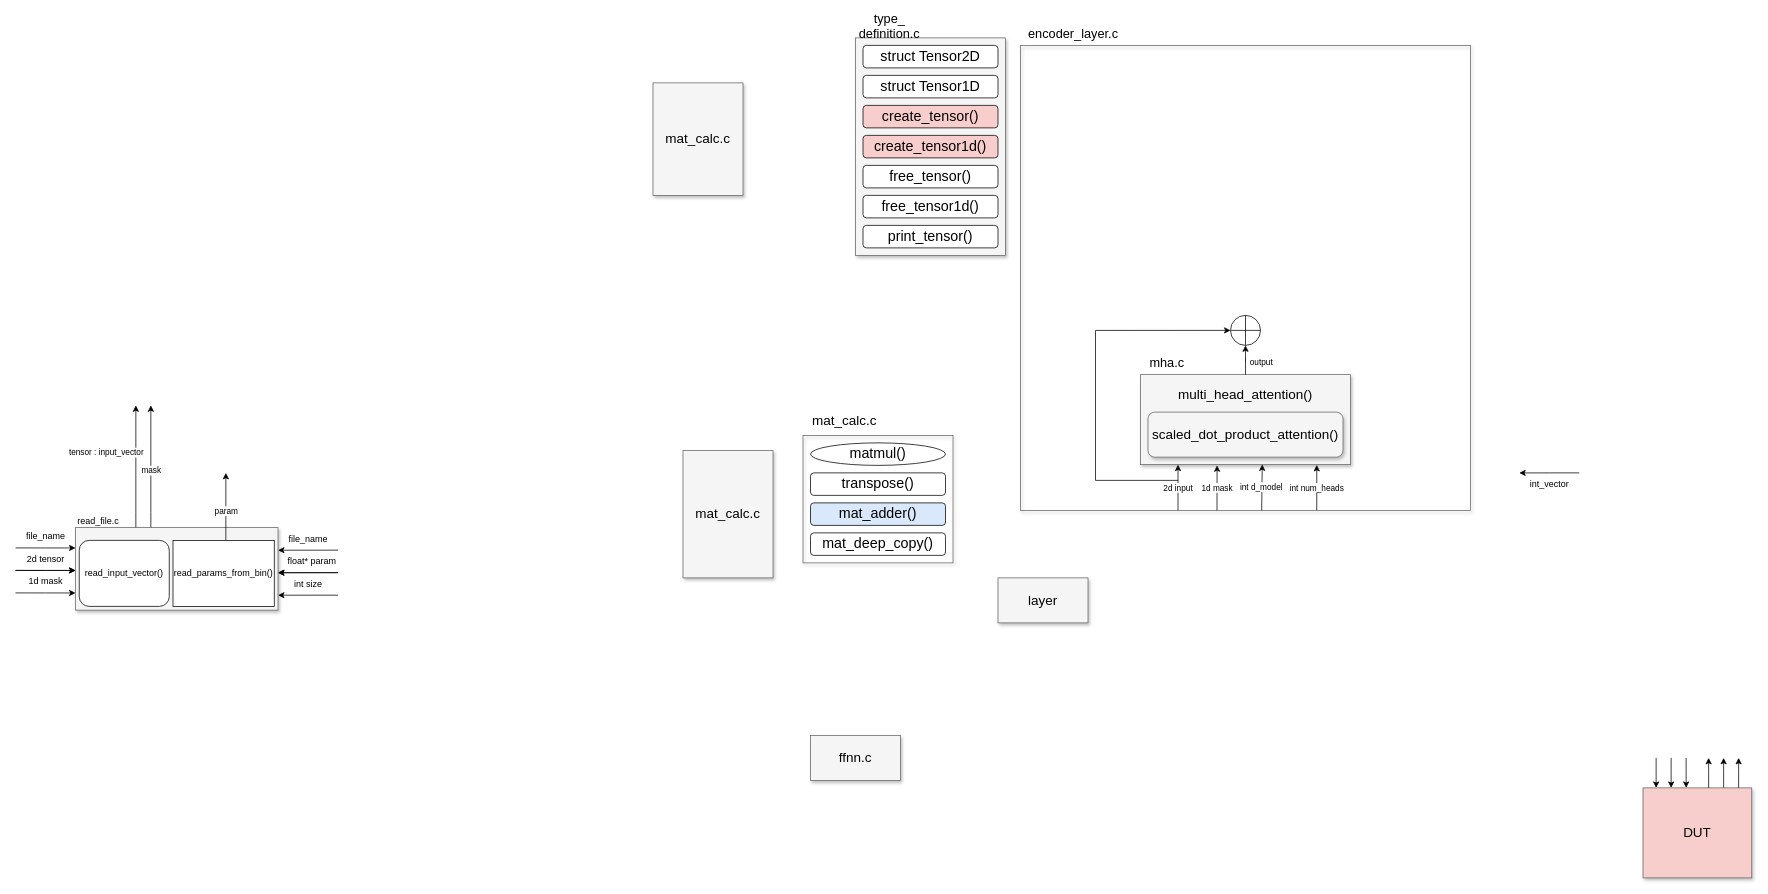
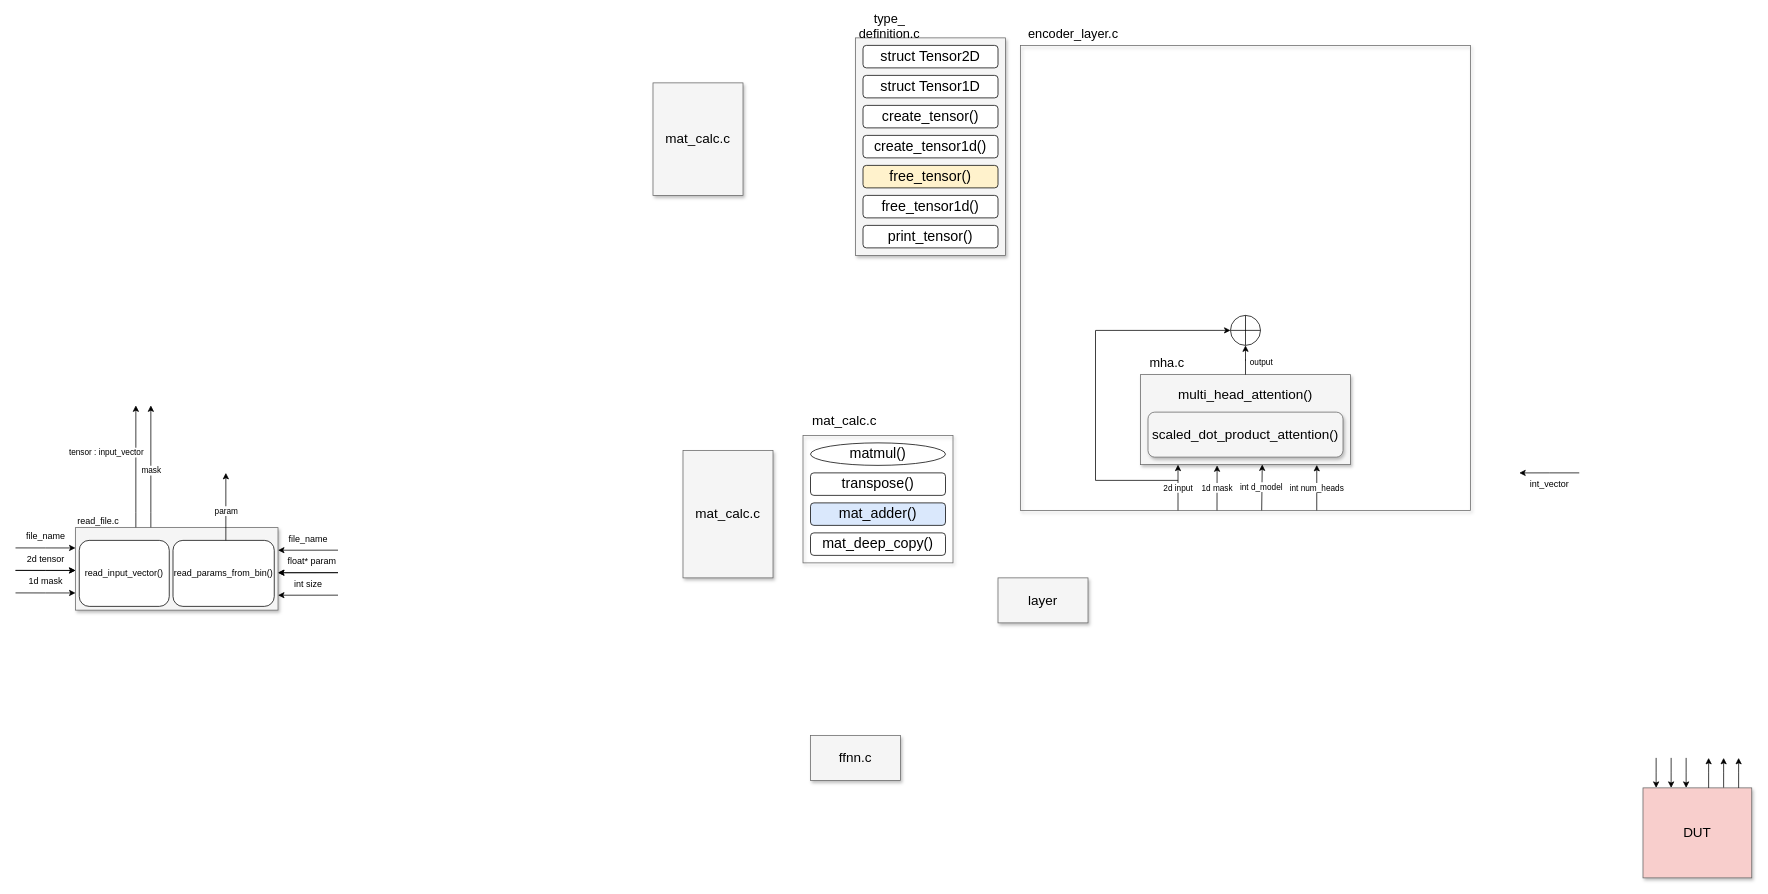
node "create_tensor()": fillcolor #f8cecc -> #ffffff
node "create_tensor1d()": fillcolor #f8cecc -> #ffffff
node "free_tensor()": fillcolor #ffffff -> #fff2cc
node "read_params_from_bin()": shape rectangle -> rounded rectangle
